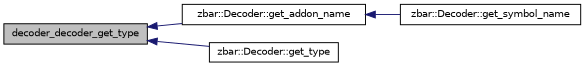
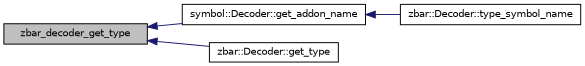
node "zbar::Decoder::get_addon_name": label "zbar::Decoder::get_addon_name" -> "symbol::Decoder::get_addon_name"
node "zbar::Decoder::get_symbol_name": label "zbar::Decoder::get_symbol_name" -> "zbar::Decoder::type_symbol_name"
node "decoder_decoder_get_type": label "decoder_decoder_get_type" -> "zbar_decoder_get_type"
